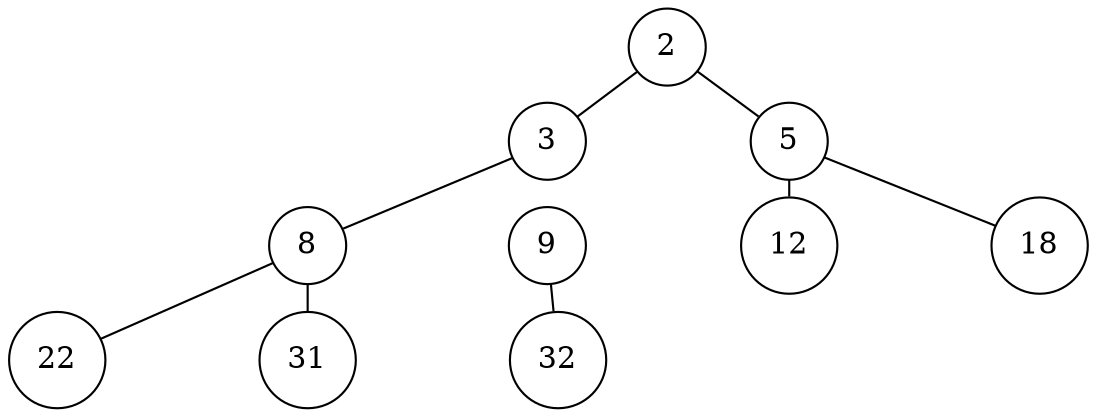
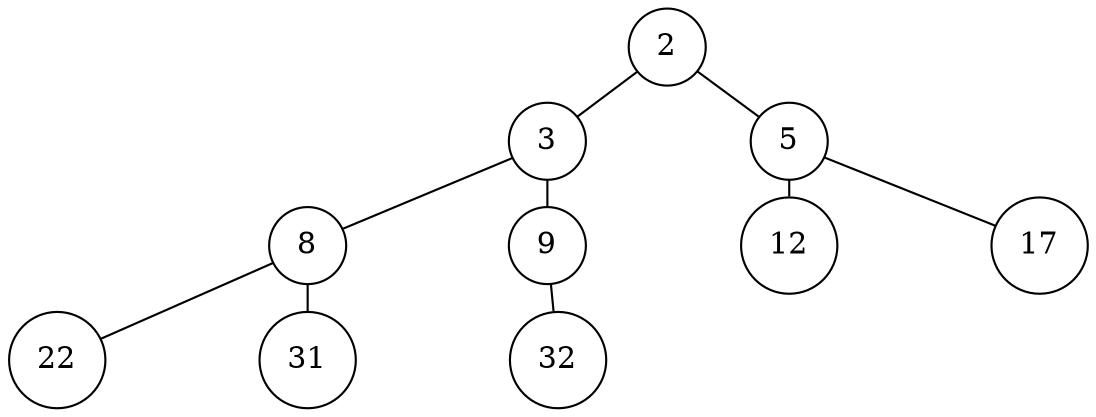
edge "3" -- "9": added
node "18": label "18" -> "17"
